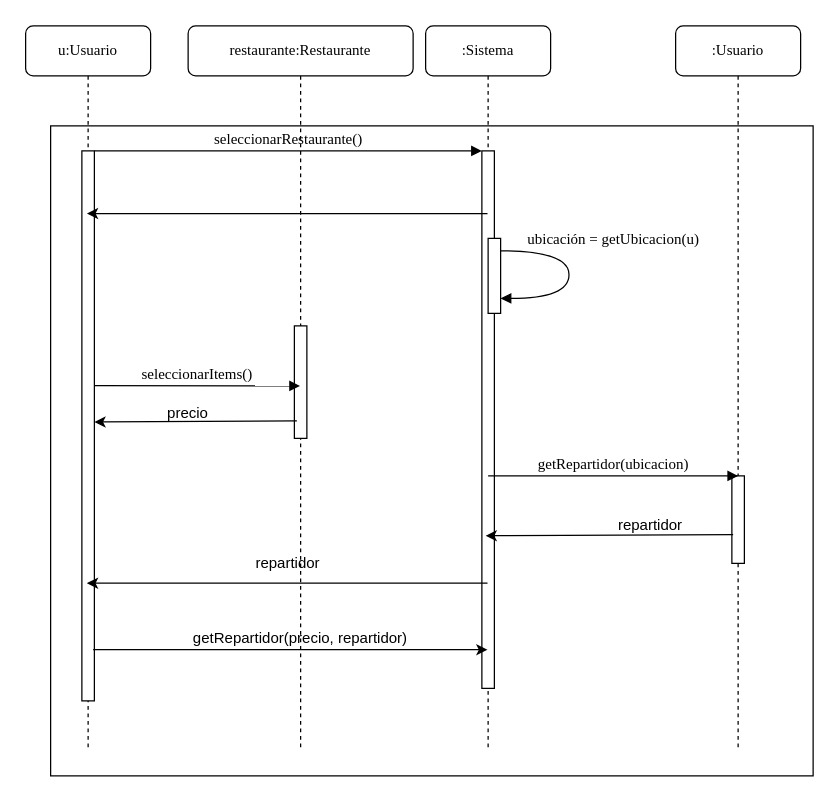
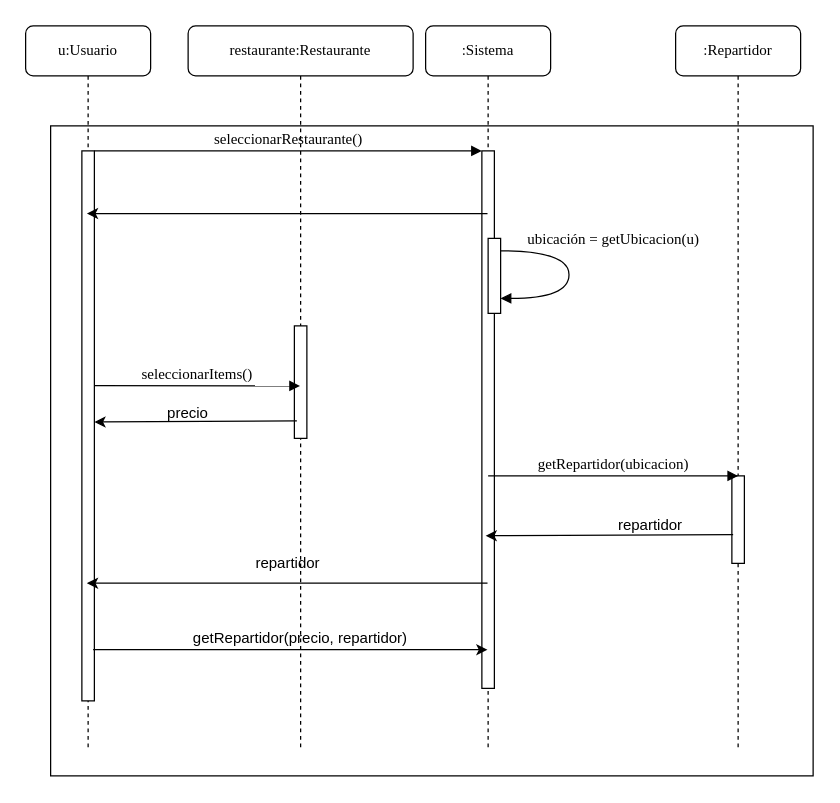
node ":Usuario": label ":Usuario" -> ":Repartidor"
